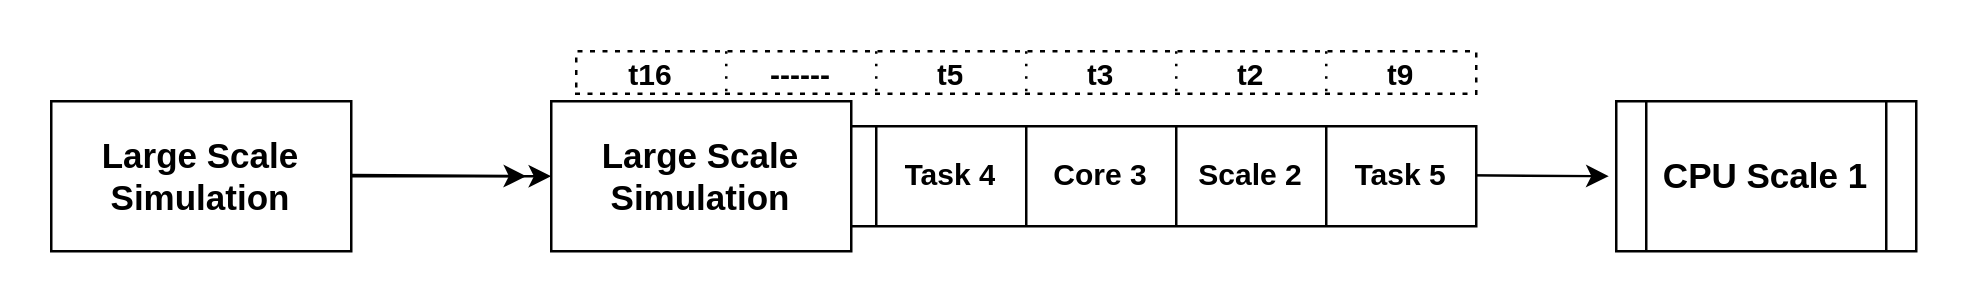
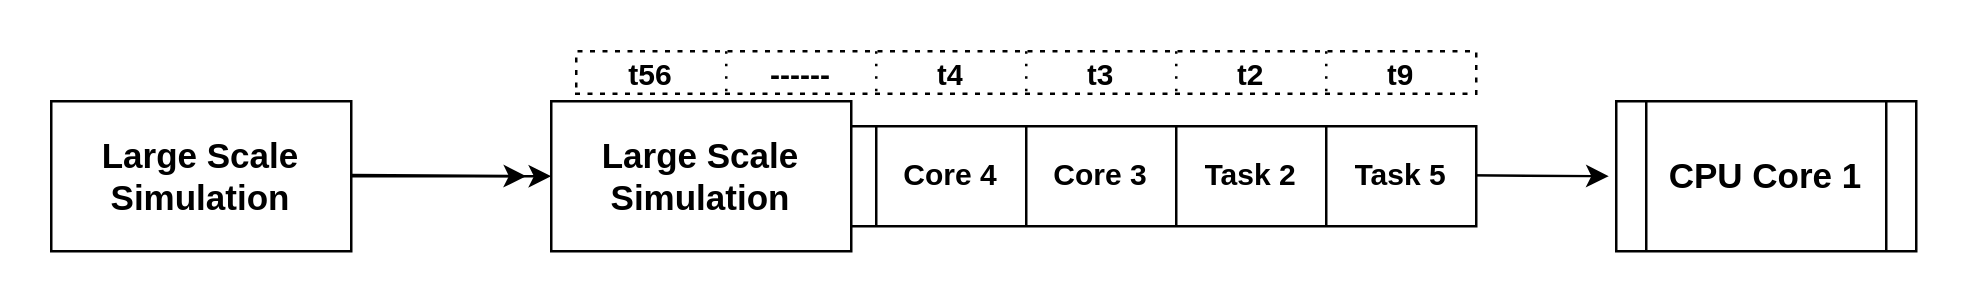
node "t16": label "t16" -> "t56"
node "t5": label "t5" -> "t4"
node "Task 4": label "Task 4" -> "Core 4"
node "Scale 2": label "Scale 2" -> "Task 2"
node "CPU Scale 1": label "CPU Scale 1" -> "CPU Core 1"
